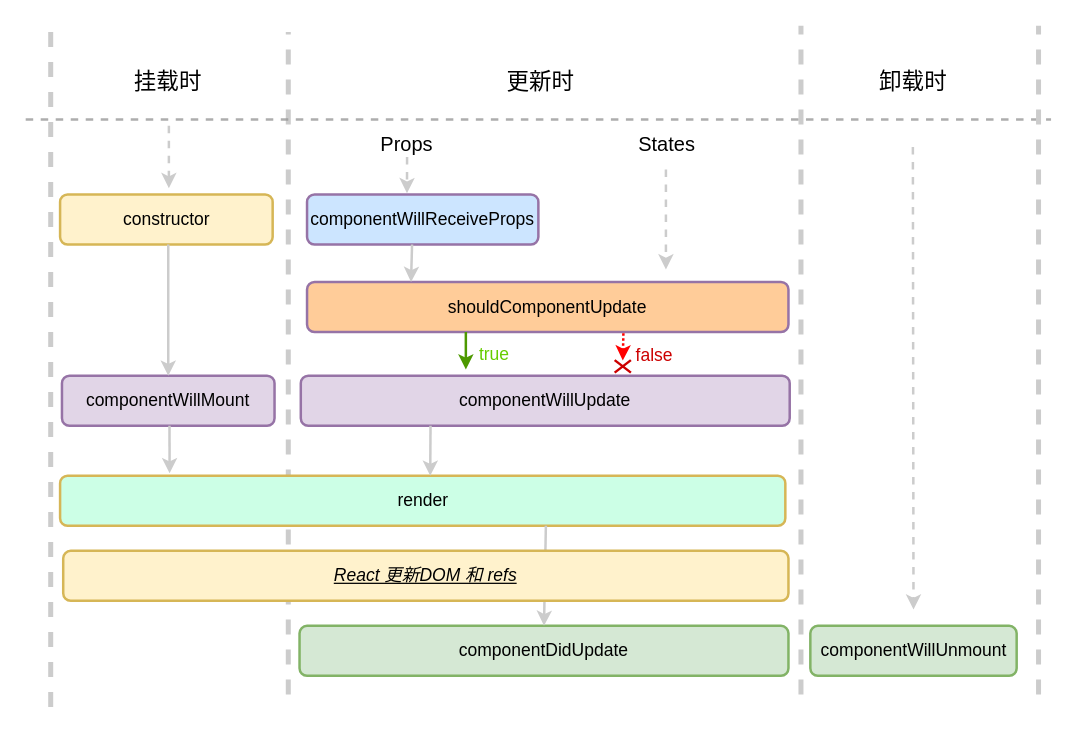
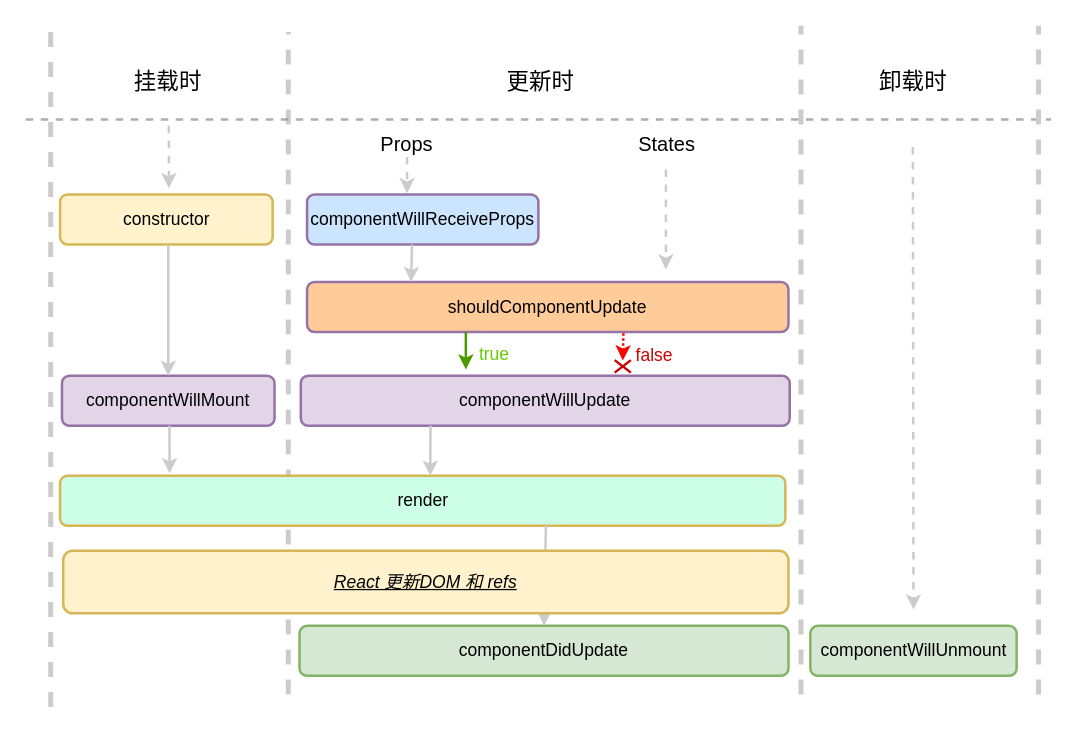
node "React 更新DOM 和 refs": size 725x50 -> 725x63
